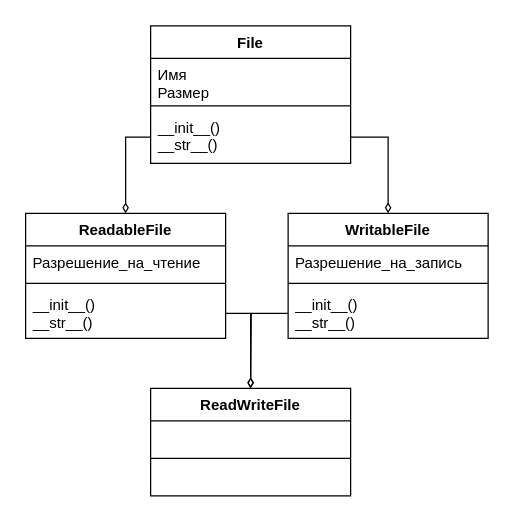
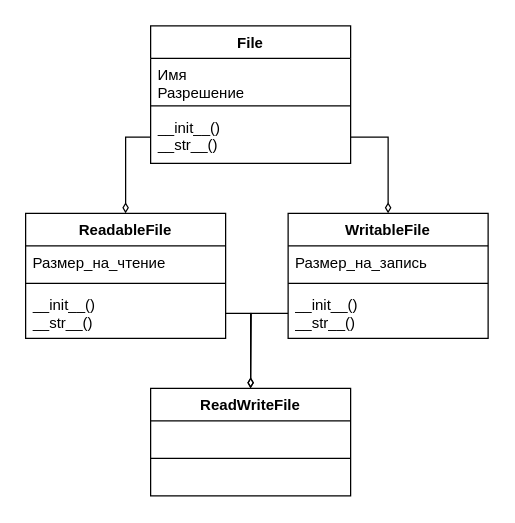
node "Имя Размер": label "Имя Размер" -> "Имя Разрешение"
node "Разрешение_на_чтение": label "Разрешение_на_чтение" -> "Размер_на_чтение"
node "Разрешение_на_запись": label "Разрешение_на_запись" -> "Размер_на_запись"
